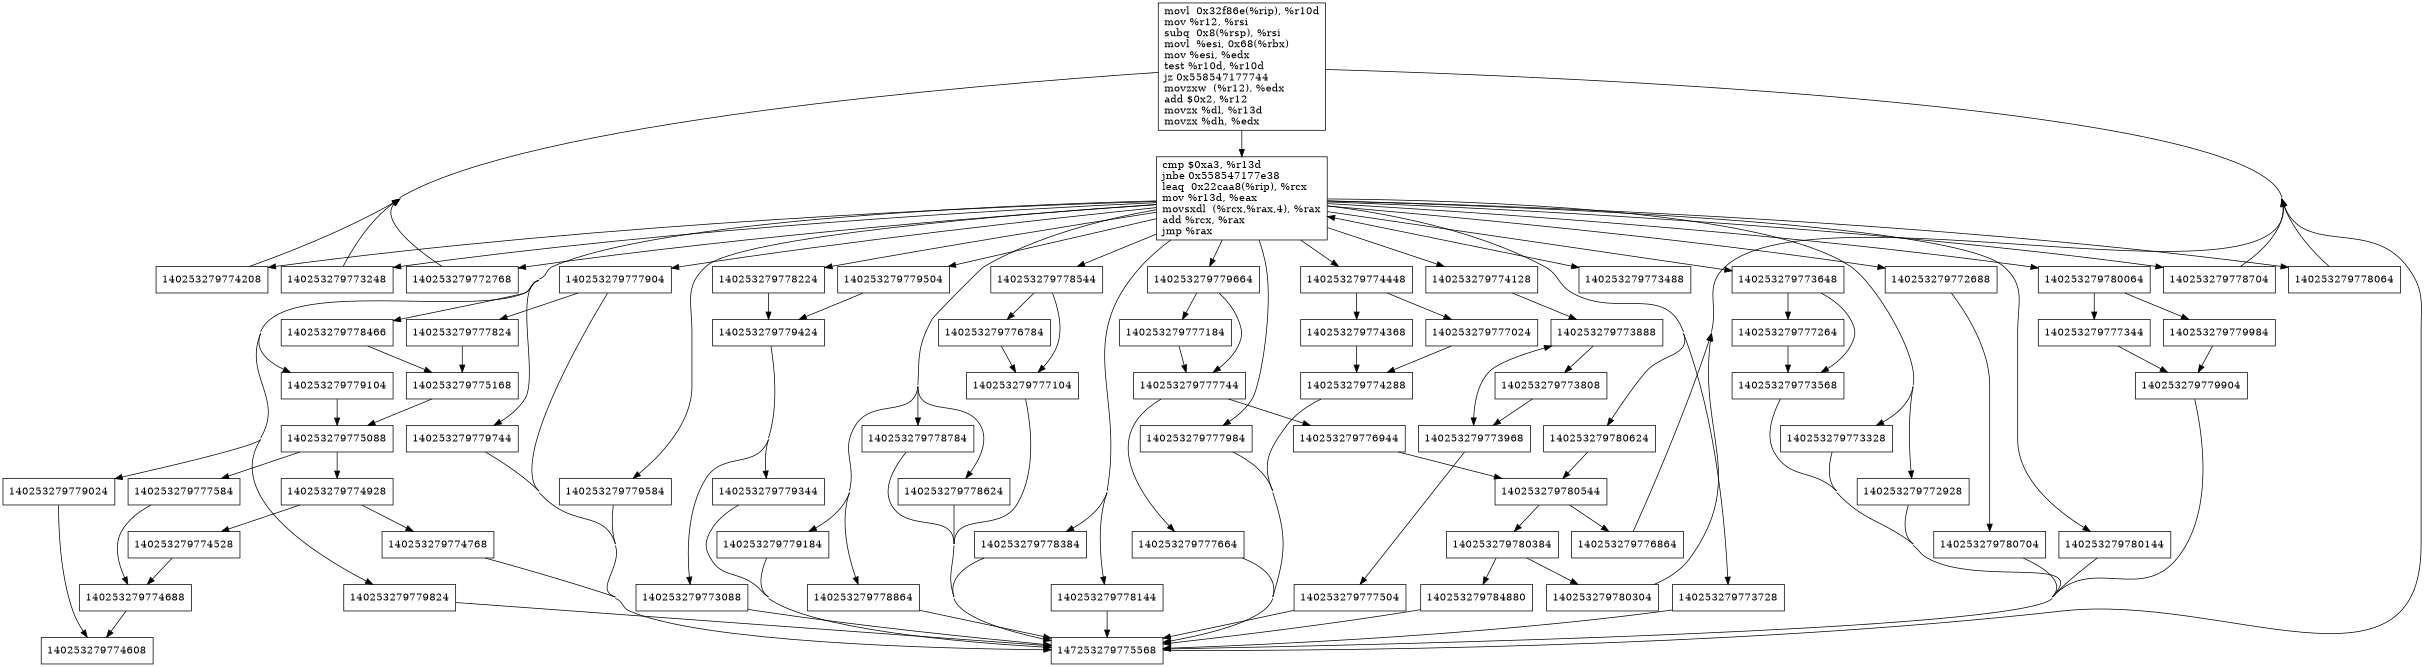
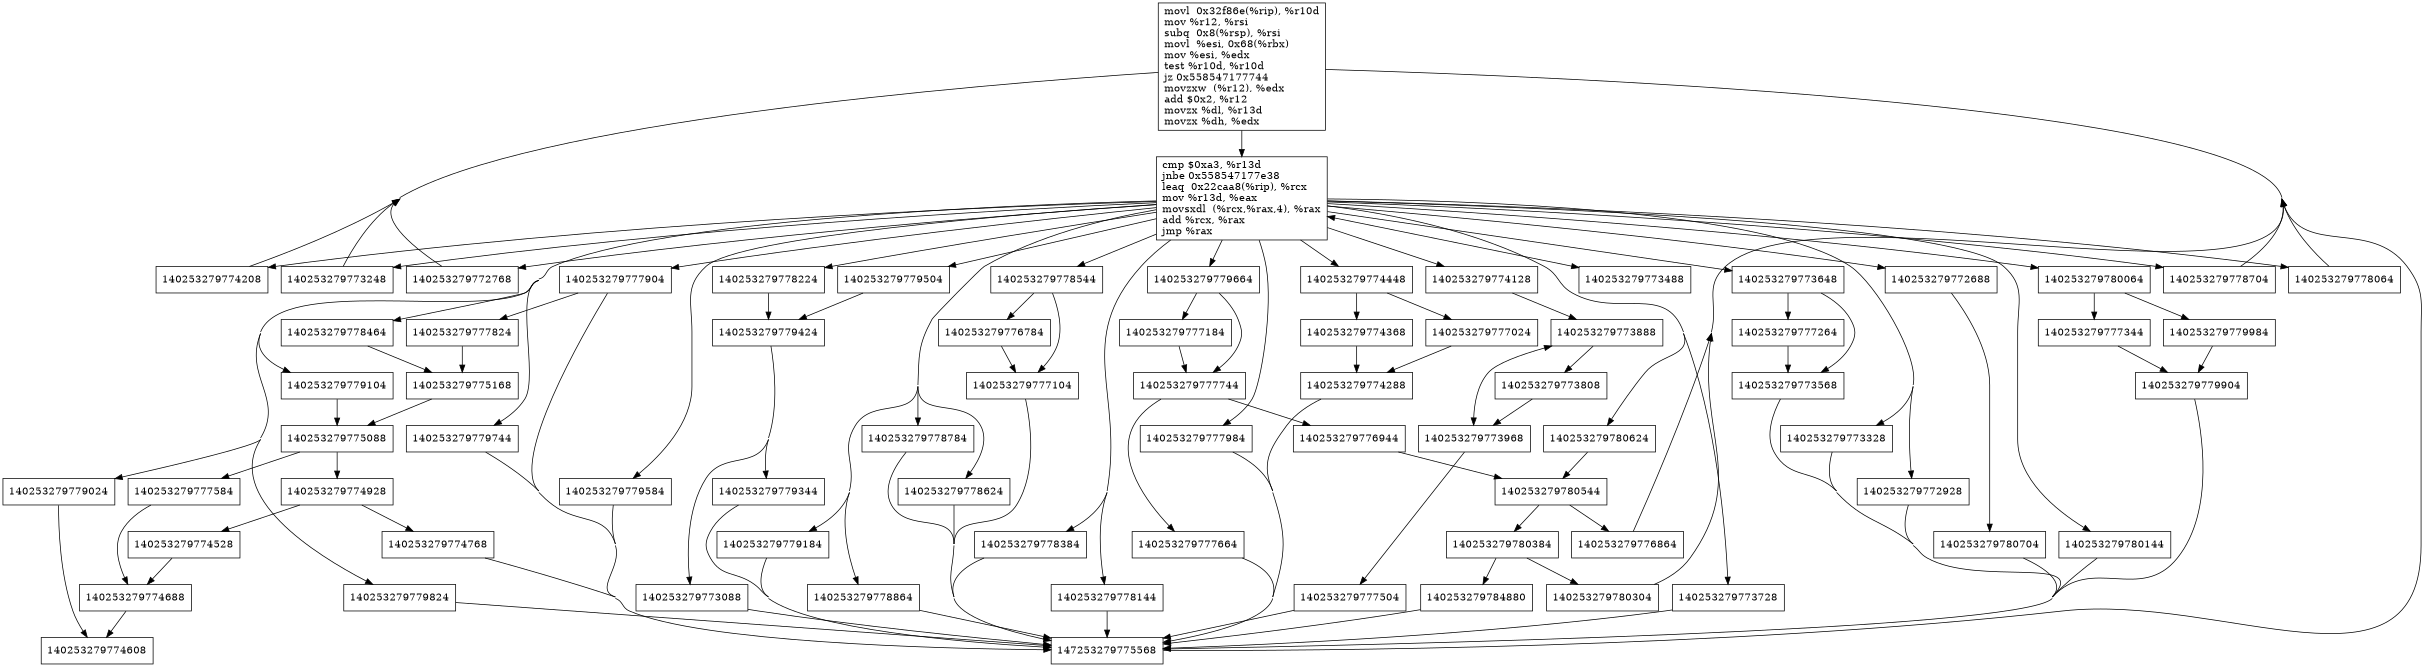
node "140253279778466": label "140253279778466" -> "140253279778464"
